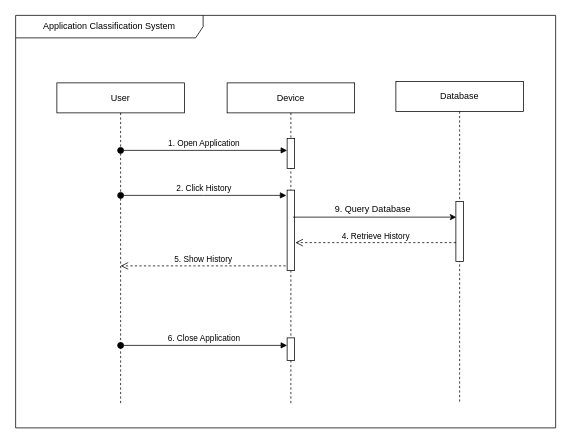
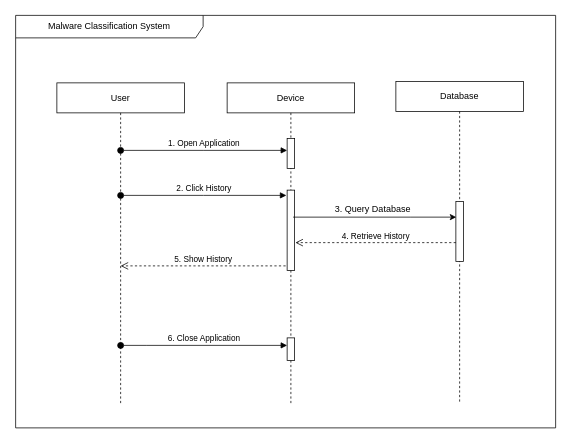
node "Application Classification System": label "Application Classification System" -> "Malware Classification System"
node "9. Query Database": label "9. Query Database" -> "3. Query Database"
